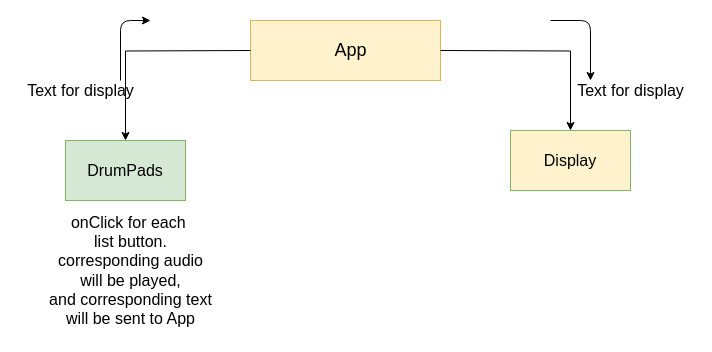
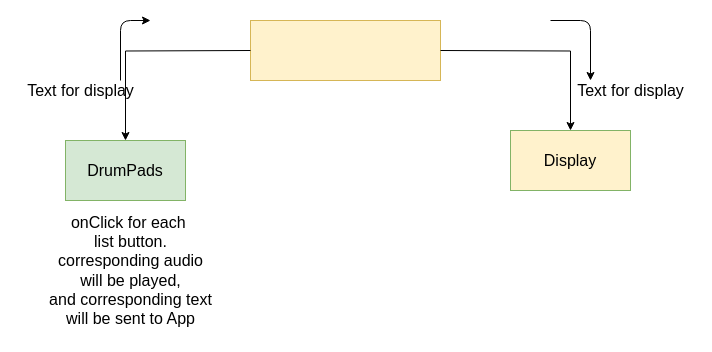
node "App": removed
